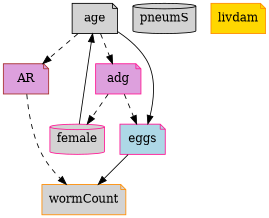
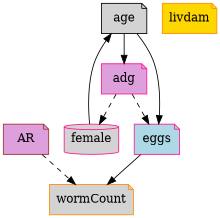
node "pneumS": removed
edge "age" -> "adg": style dashed -> solid
edge "age" -> "AR": removed
